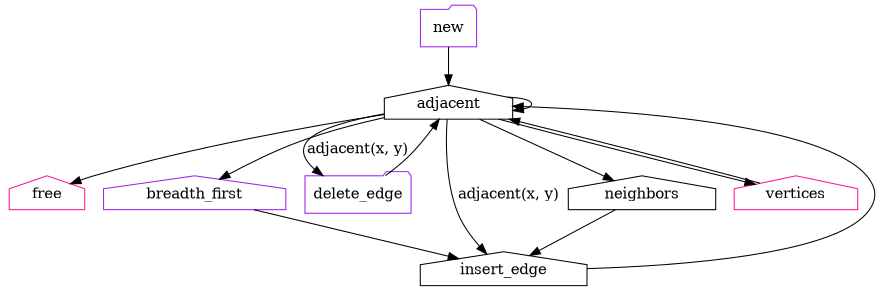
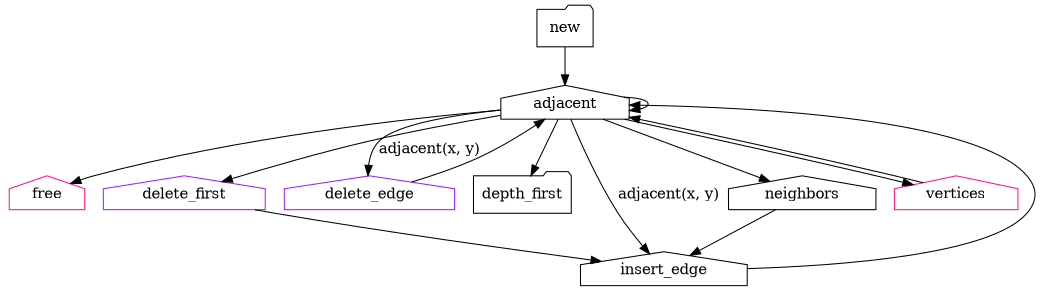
node "new": color purple -> black
node "breadth_first": label "breadth_first" -> "delete_first"
node "delete_edge": shape folder -> house
node "depth_first": added
